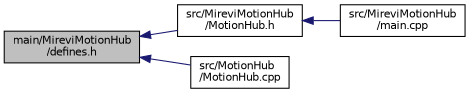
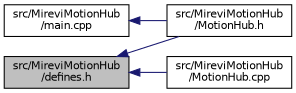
edge "src/MireviMotionHub /main.cpp" -> "src/MireviMotionHub /MotionHub.h": reversed
node "main/MireviMotionHub /defines.h": label "main/MireviMotionHub /defines.h" -> "src/MireviMotionHub /defines.h"
node "src/MotionHub /MotionHub.cpp": label "src/MotionHub /MotionHub.cpp" -> "src/MireviMotionHub /MotionHub.cpp"
